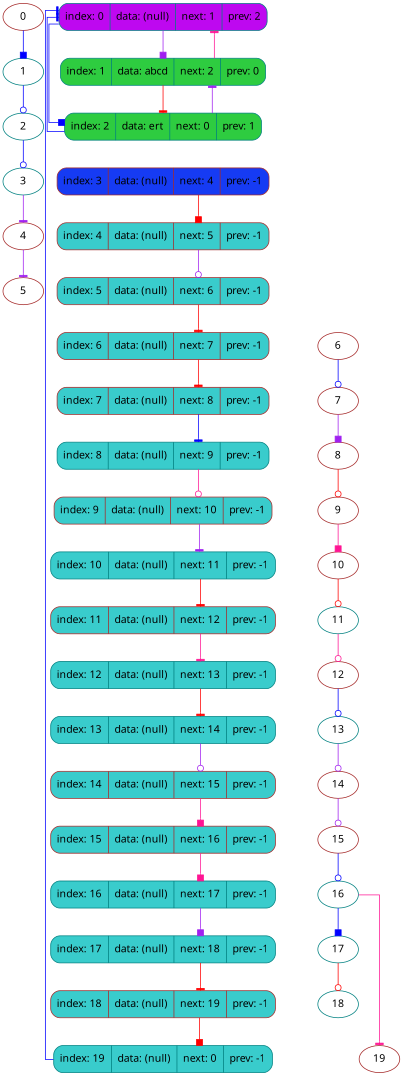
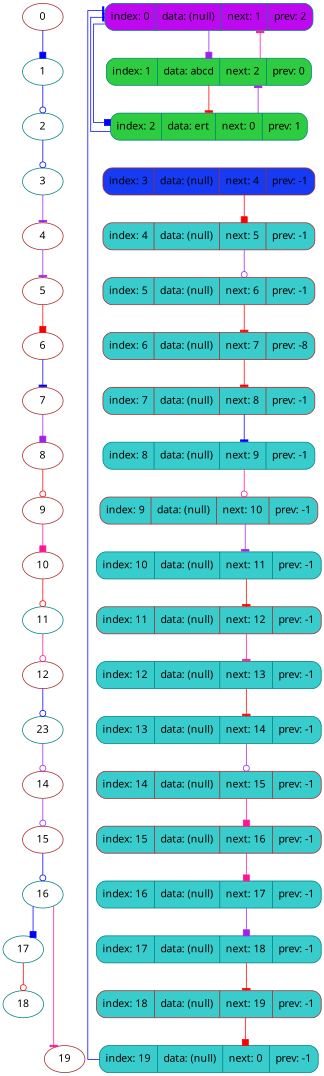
edge "5" -> "6": added
node "index: 6": text "prev: -1" -> "prev: -8"
edge "6" -> "7": arrowhead odot -> tee
node "13": label "13" -> "23"
